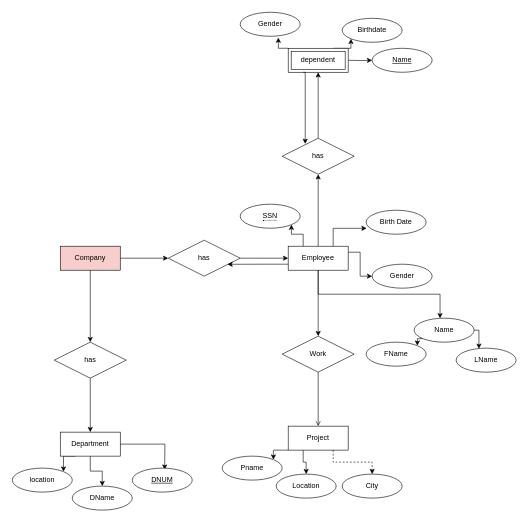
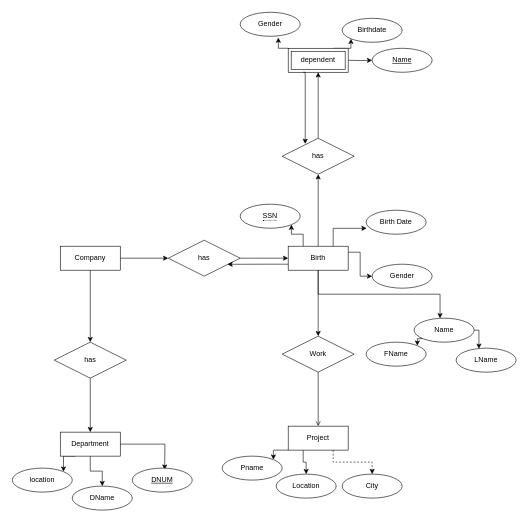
node "Company": fillcolor #f8cecc -> #ffffff
node "Employee": label "Employee" -> "Birth"
